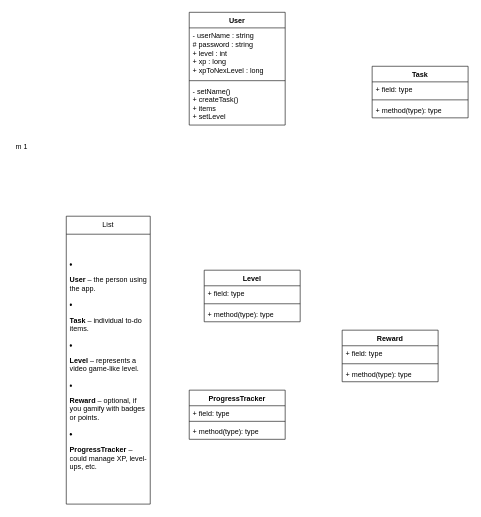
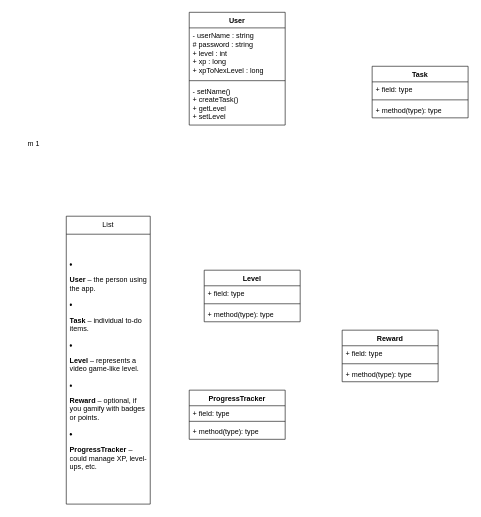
node "- setName() + createTask() + items + setLevel": label "- setName() + createTask() + items + setLevel" -> "- setName() + createTask() + getLevel + setLevel"
node "m 1": moved (54, 147) -> (66, 144)
